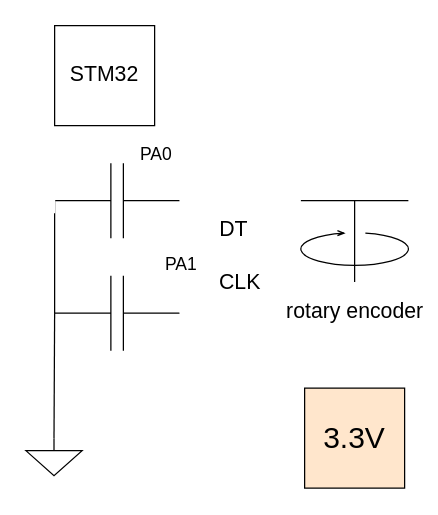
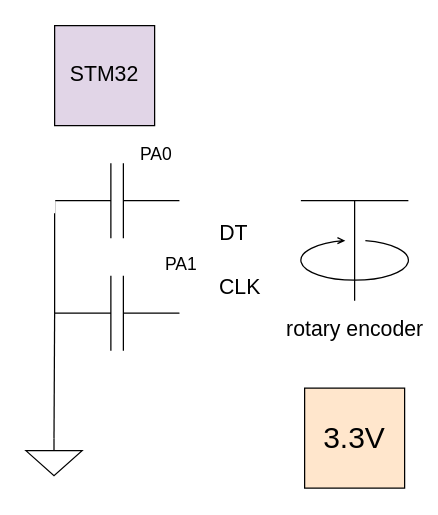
node "STM32": fillcolor #ffffff -> #e1d5e7
node "rotary encoder": size 113x81 -> 113x100
